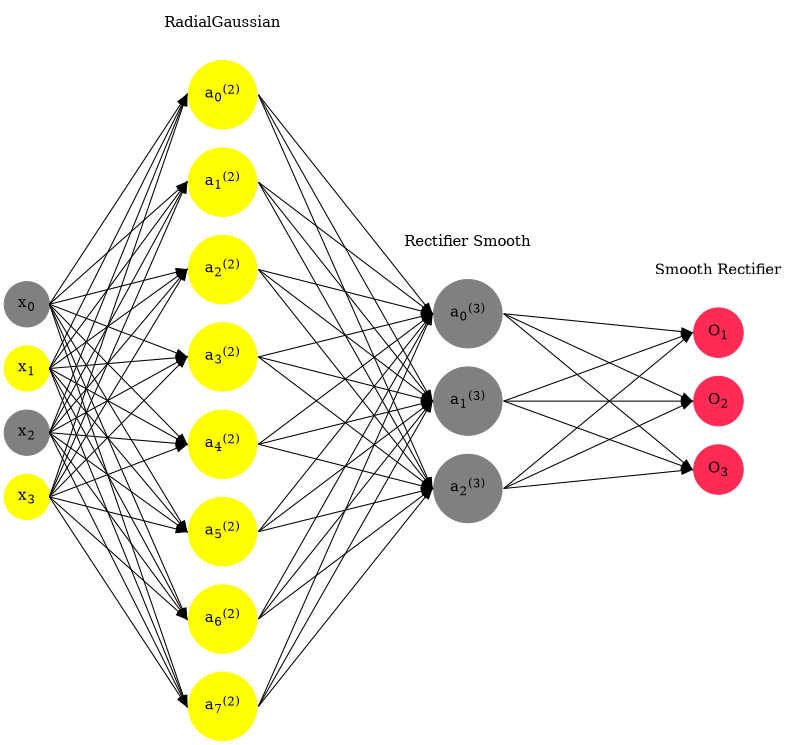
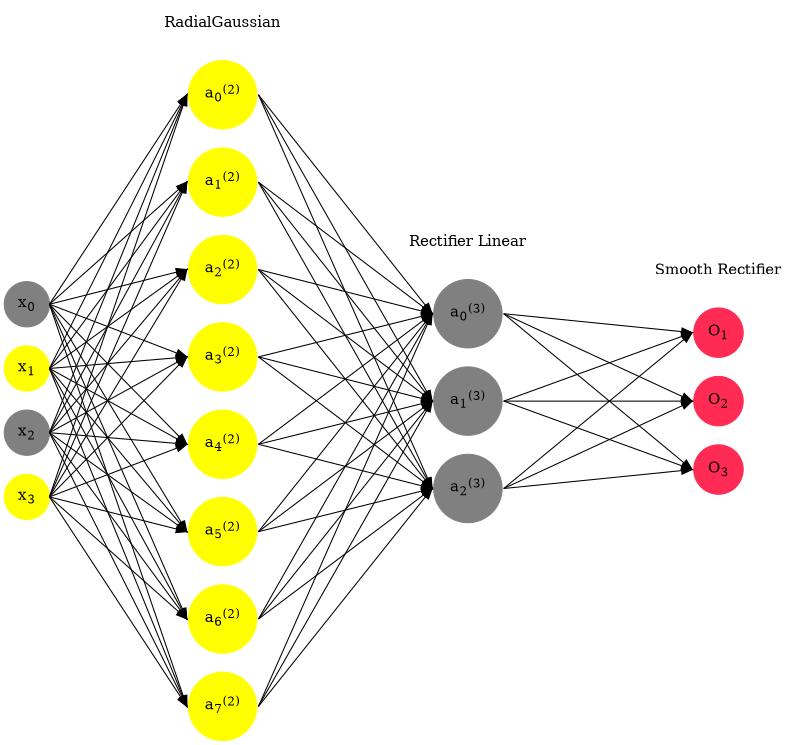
node "Rectifier Smooth": label "Rectifier Smooth" -> "Rectifier Linear"
